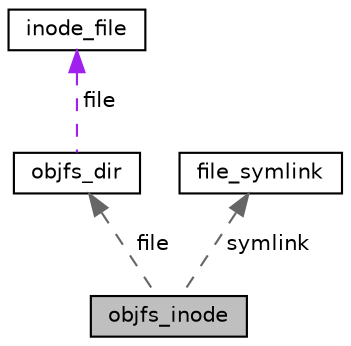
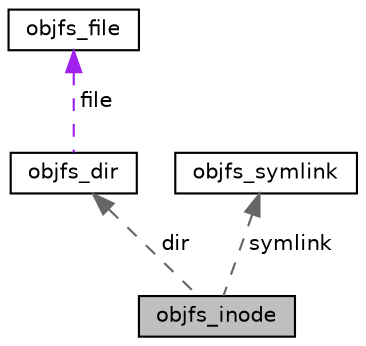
node "inode_file": label "inode_file" -> "objfs_file"
node "file_symlink": label "file_symlink" -> "objfs_symlink"
edge "objfs_inode" -> "objfs_dir": label " file" -> " dir"
